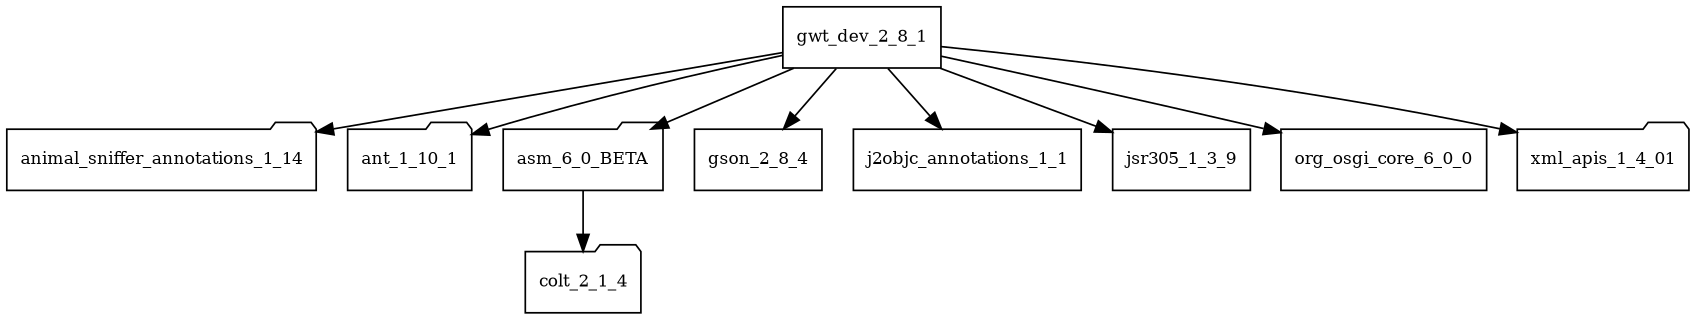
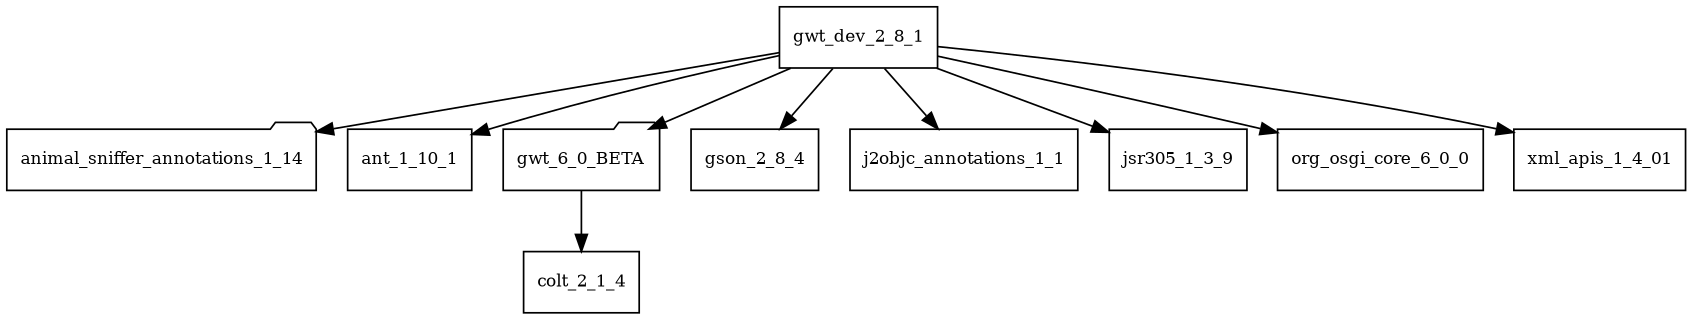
node "ant_1_10_1": shape folder -> box
node "asm_6_0_BETA": label "asm_6_0_BETA" -> "gwt_6_0_BETA"
node "xml_apis_1_4_01": shape folder -> box
node "colt_2_1_4": shape folder -> box
